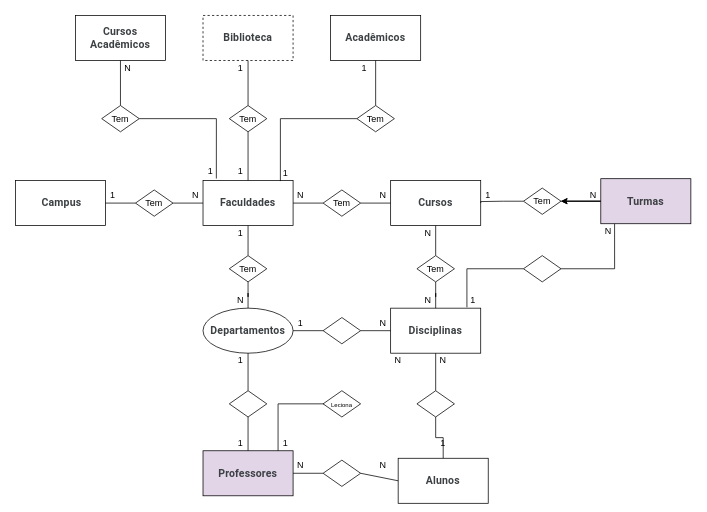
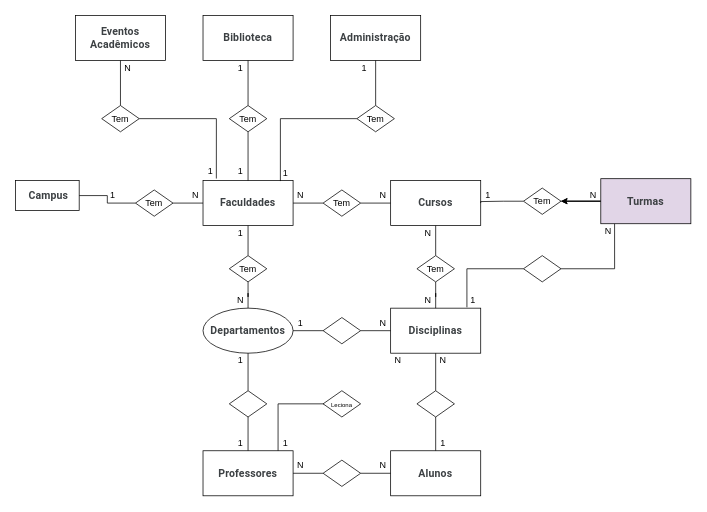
node "Cursos Acadêmicos": label "Cursos Acadêmicos" -> "Eventos Acadêmicos"
node "Biblioteca": style dashed -> solid
node "Acadêmicos": label "Acadêmicos" -> "Administração"
node "Campus": size 90x45 -> 64x30
node "Professores": fillcolor #e1d5e7 -> #ffffff
node "Alunos": moved (443, 480) -> (435, 473)
